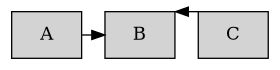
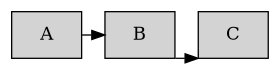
edge "C" -> "B": reversed
